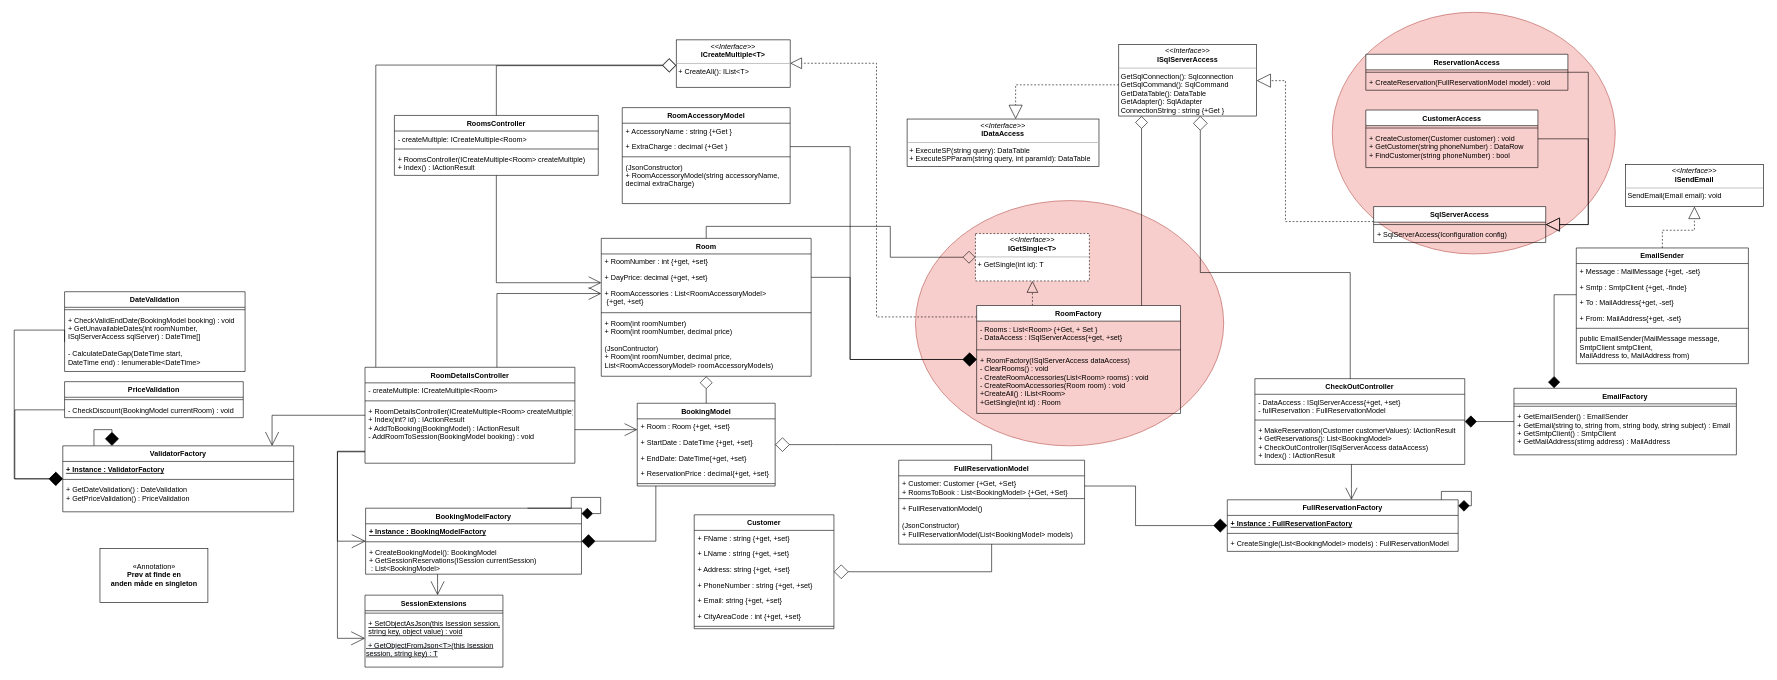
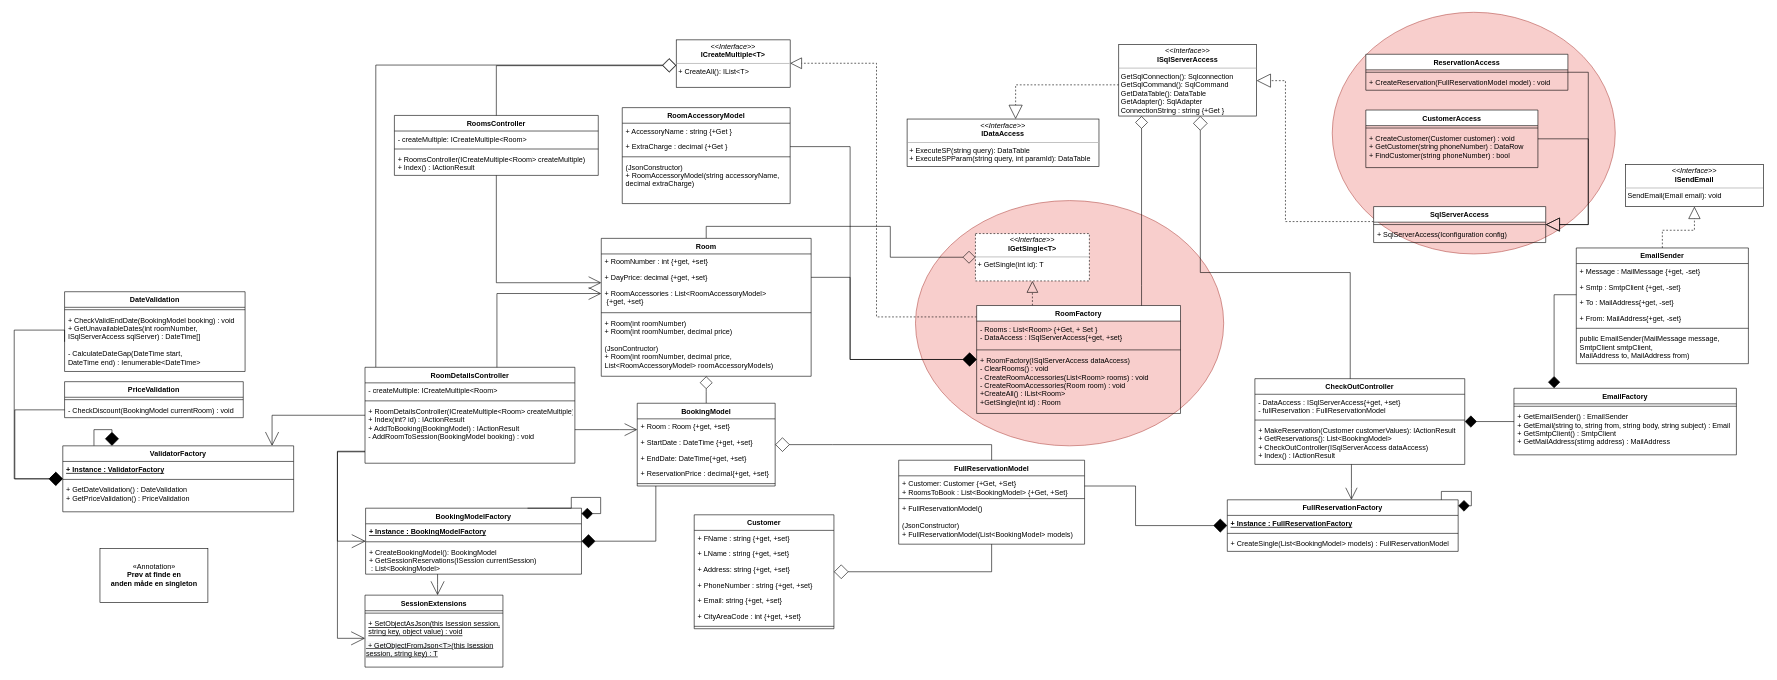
node "+ Smtp : SmtpClient {+get, -finde}": label "+ Smtp : SmtpClient {+get, -finde}" -> "+ Smtp : SmtpClient {+get, -set}"
